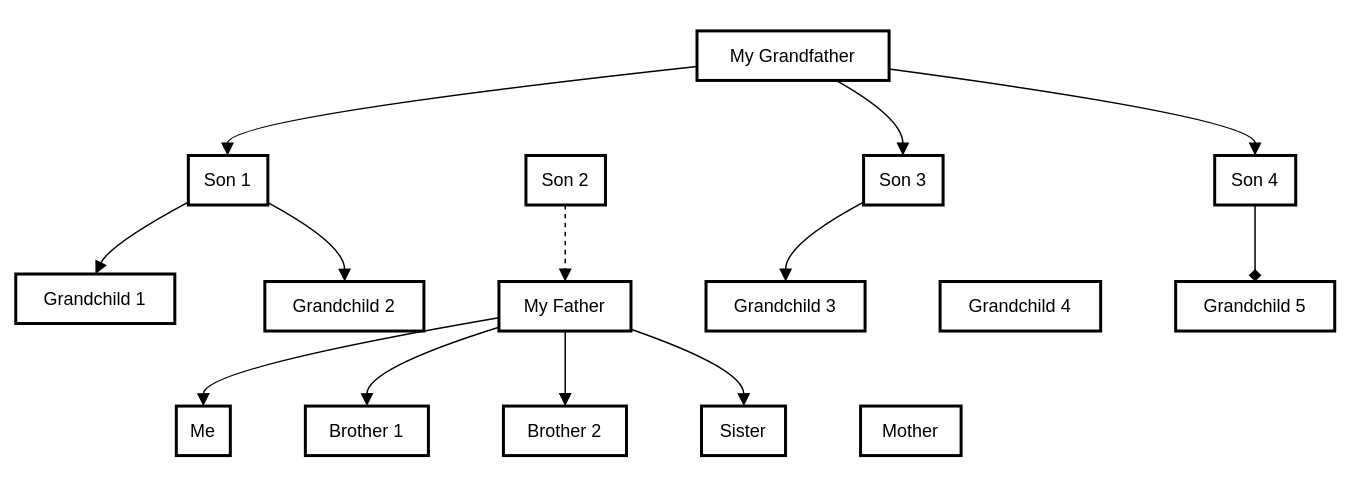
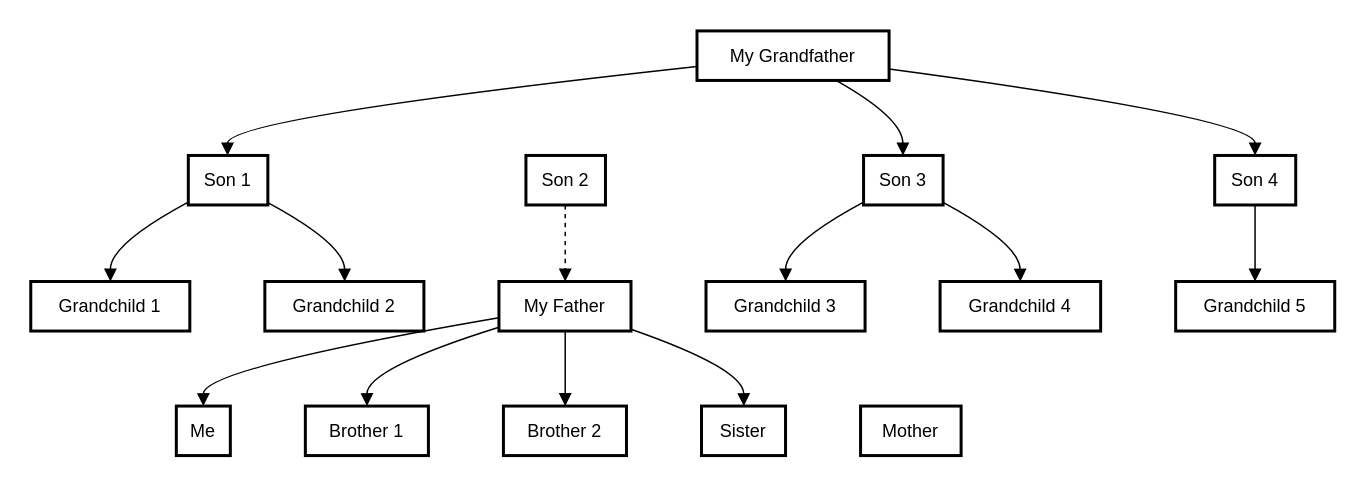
edge "Son 3" -> "Grandchild 4": added
edge "Son 4" -> "Grandchild 5": arrowhead diamond -> block
node "Grandchild 1": moved (95, 299) -> (110, 306)
